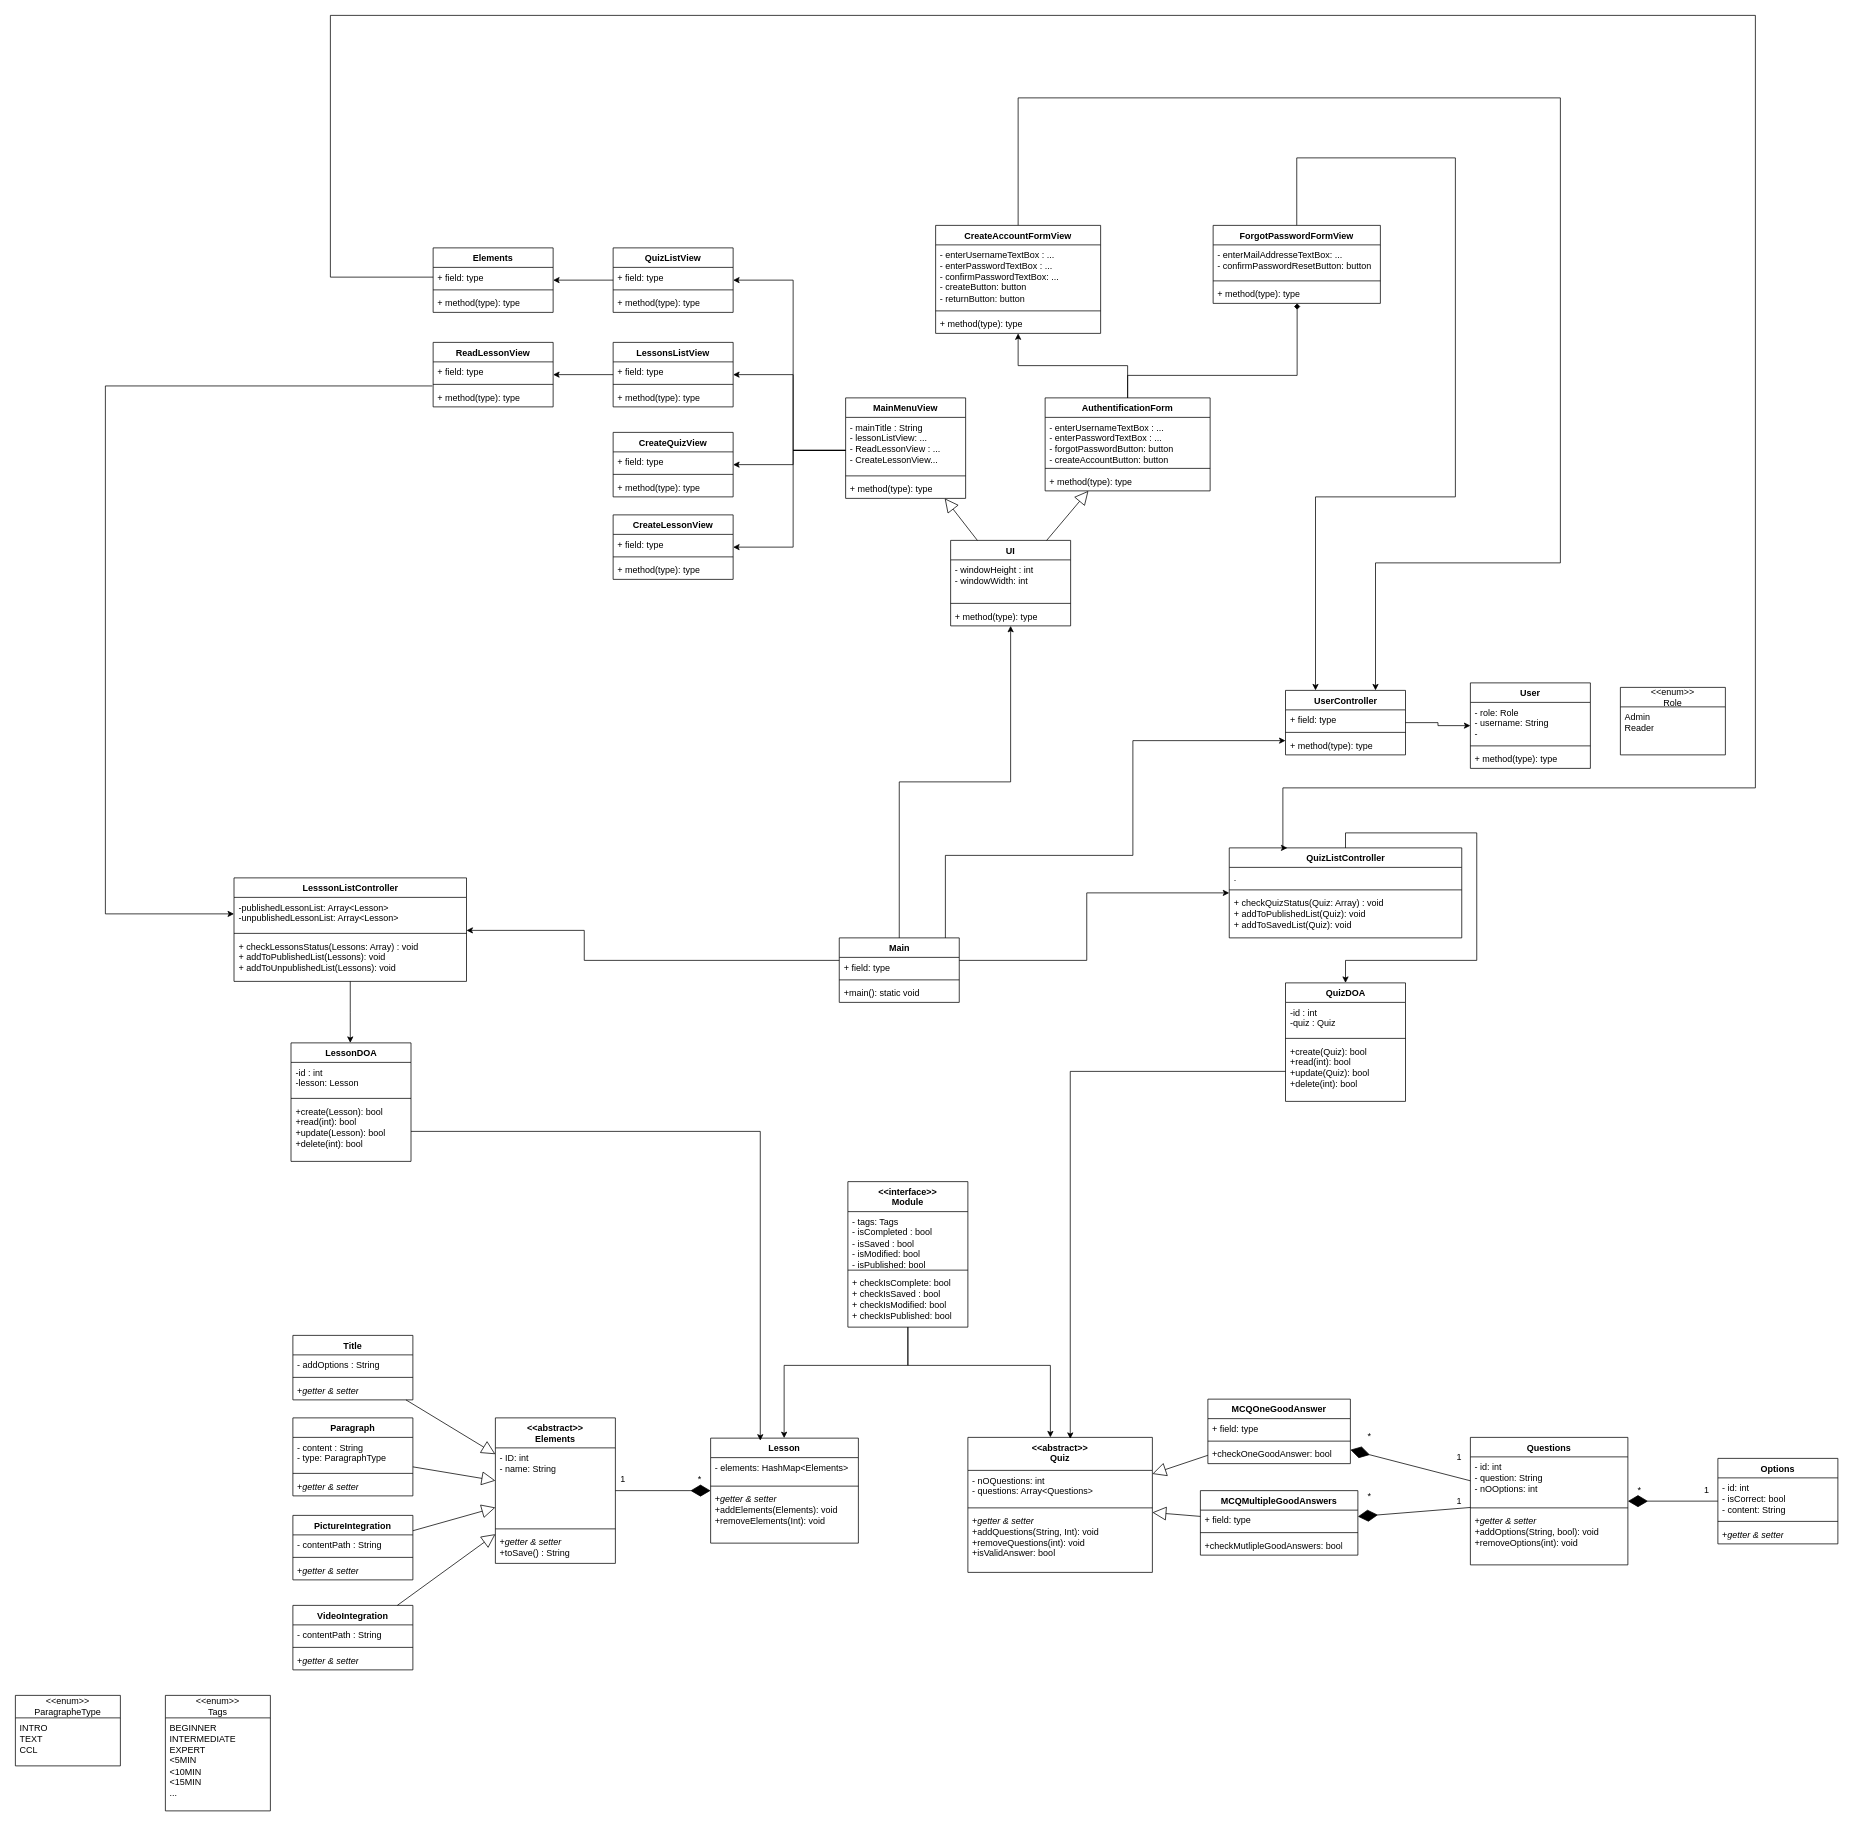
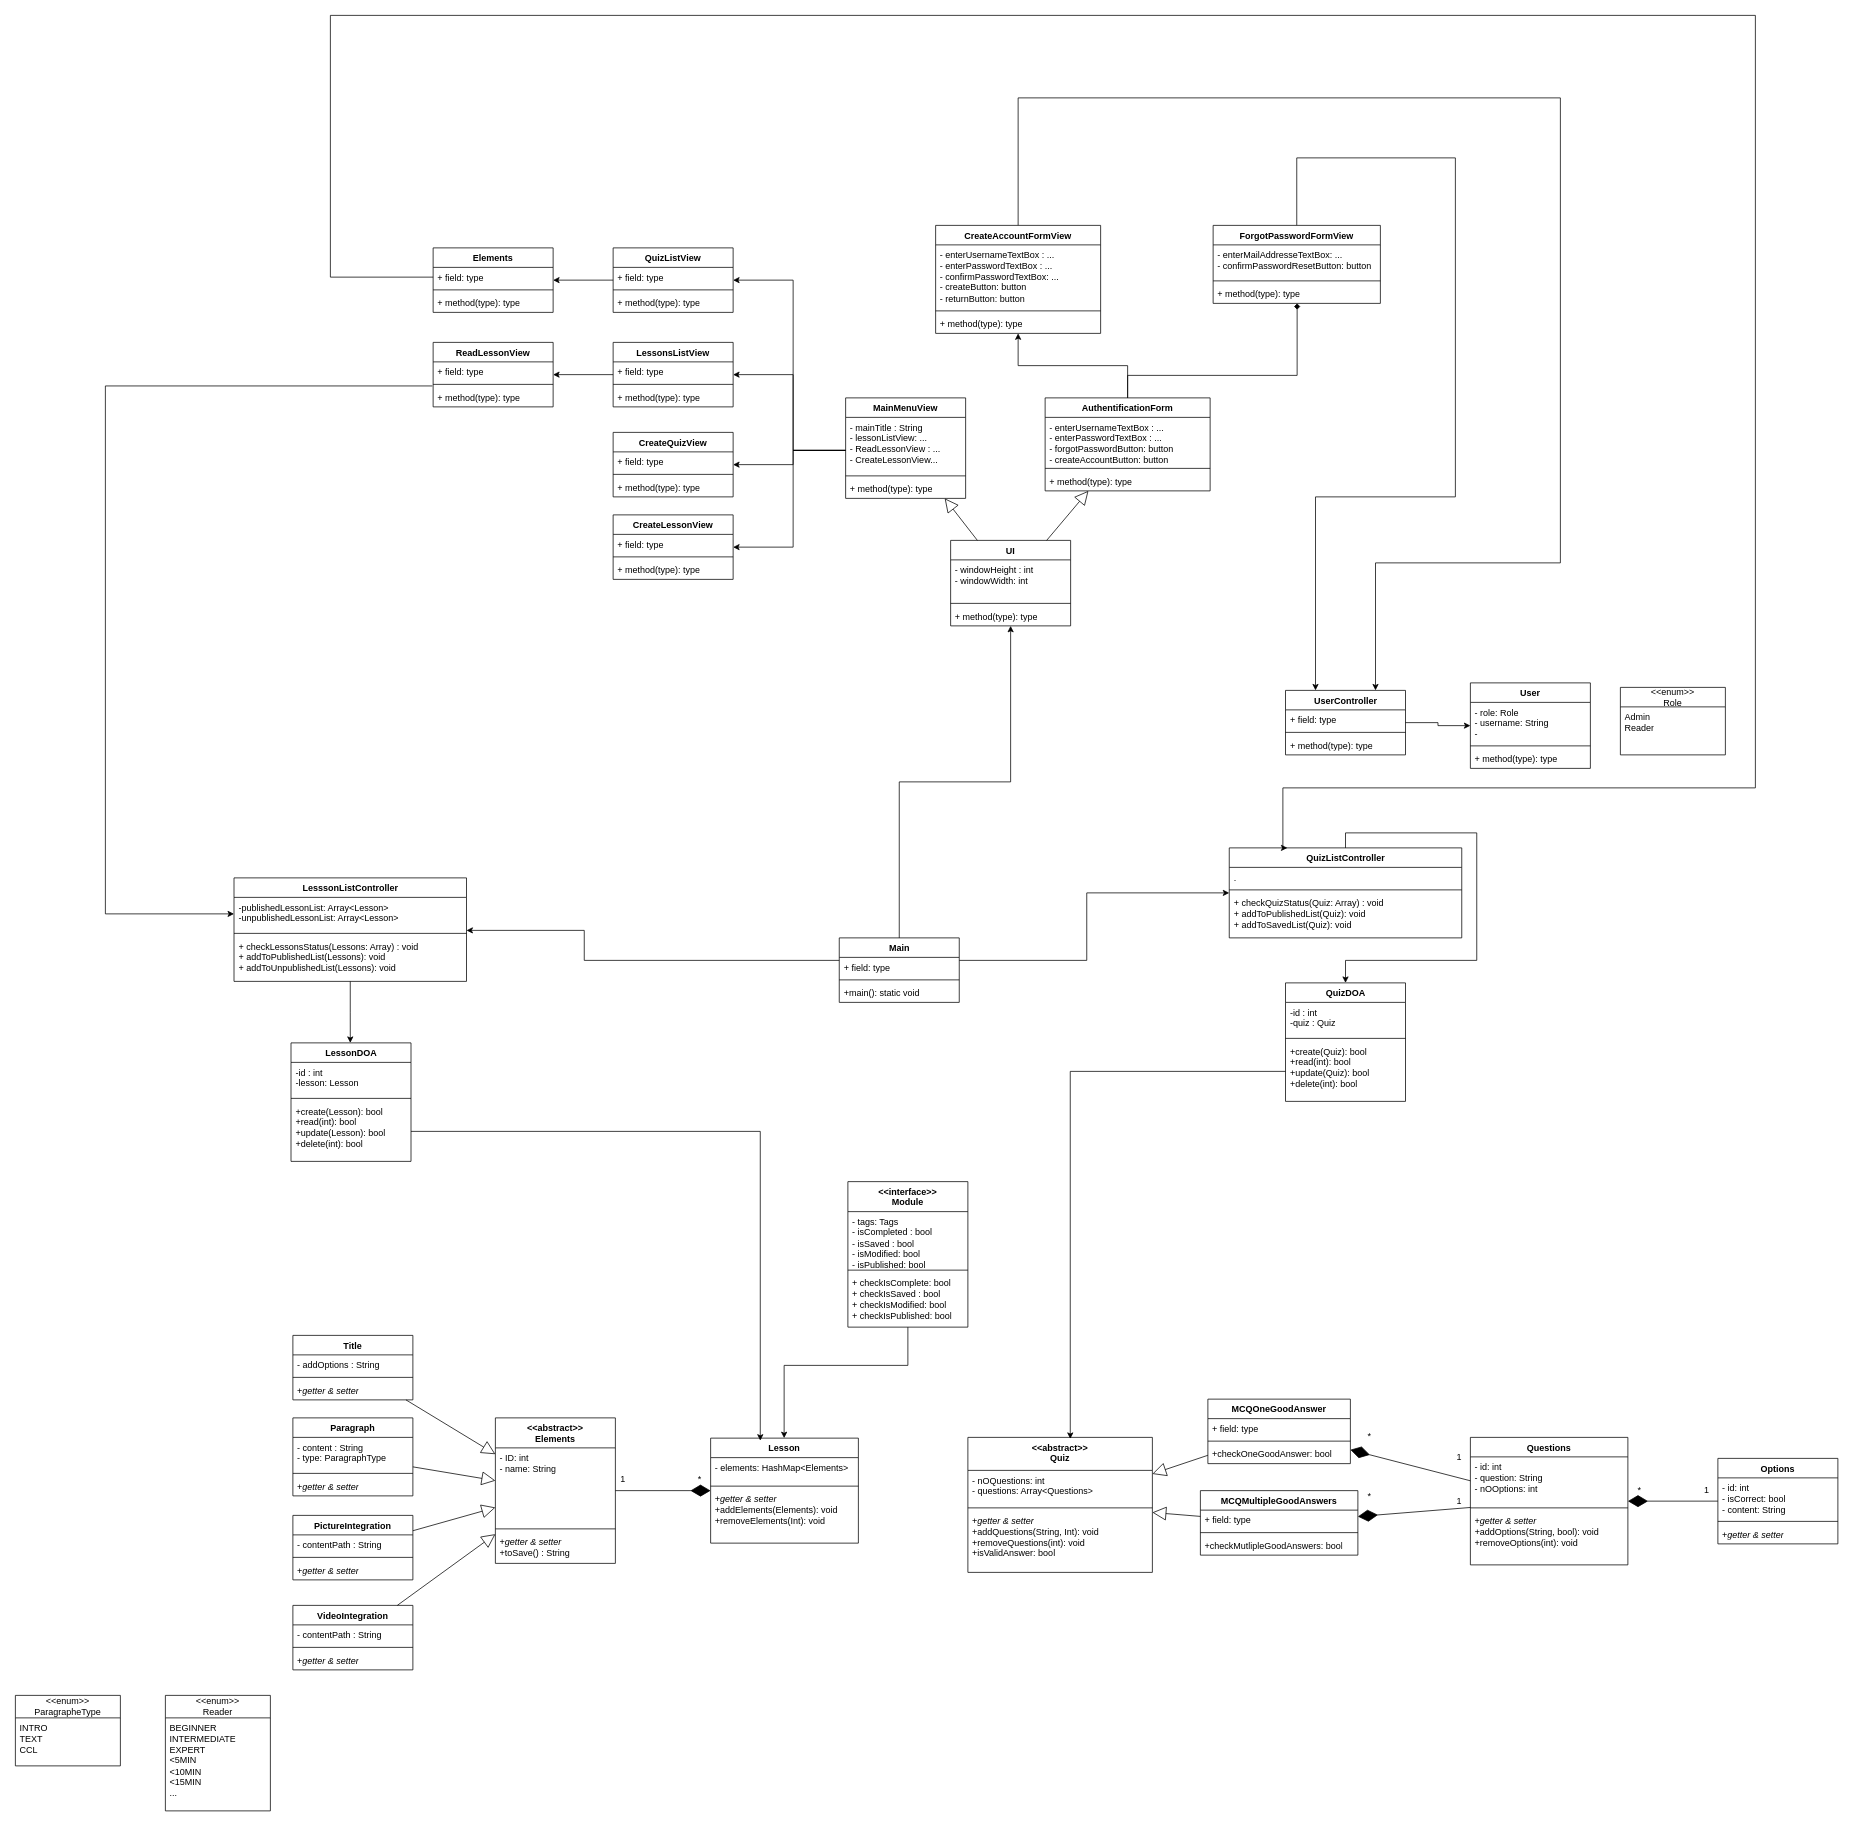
edge "Main" -> "UserController": removed
edge "<<interface>> Module" -> "<<abstract>> Quiz": removed
node "<<enum>> Tags": label "<<enum>> Tags" -> "<<enum>> Reader"
